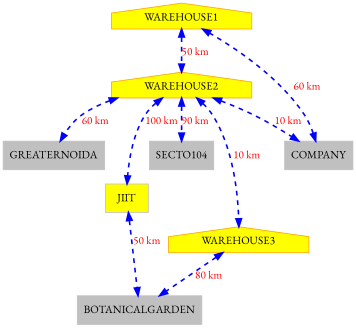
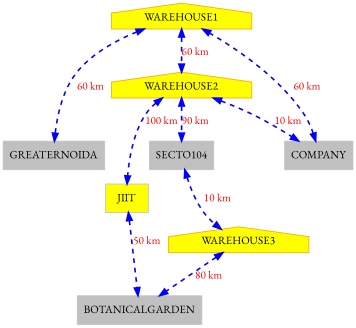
edge "WAREHOUSE1" -- "WAREHOUSE2": label "50 km" -> "60 km"
edge "WAREHOUSE2" -- "GREATERNOIDA": now "WAREHOUSE1" -- "GREATERNOIDA"
edge "WAREHOUSE2" -- "WAREHOUSE3": now "SECTO104" -- "WAREHOUSE3"
